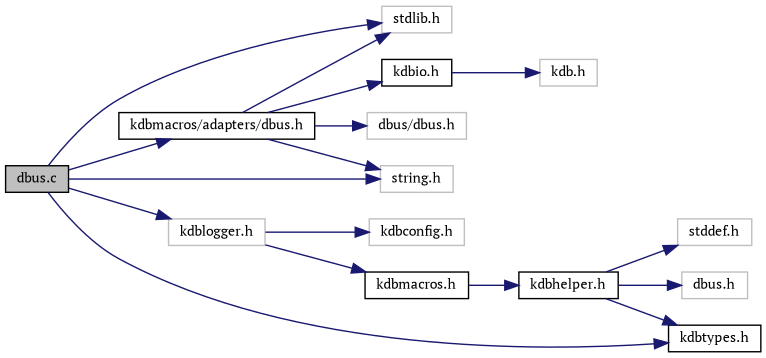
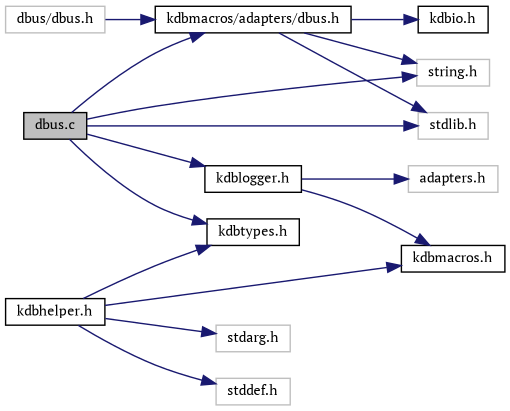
node "kdb.h": removed
edge "kdbmacros/adapters/dbus.h" -> "dbus/dbus.h": reversed
node "kdblogger.h": color grey75 -> black
node "kdbconfig.h": label "kdbconfig.h" -> "adapters.h"
edge "kdbmacros.h" -> "kdbhelper.h": reversed
node "dbus.h": label "dbus.h" -> "stdarg.h"
